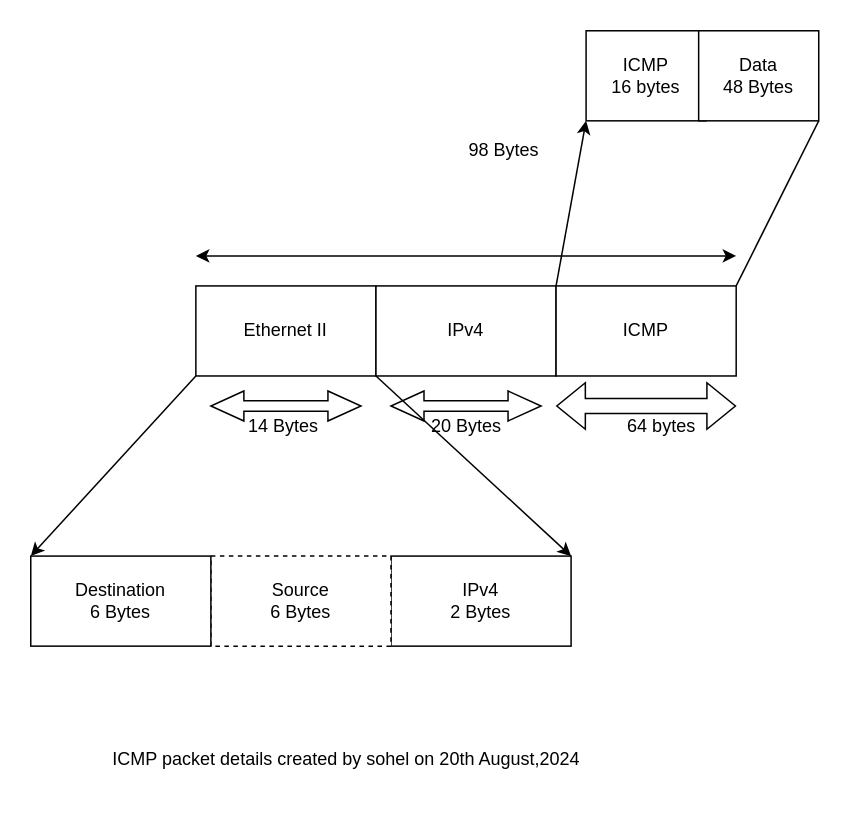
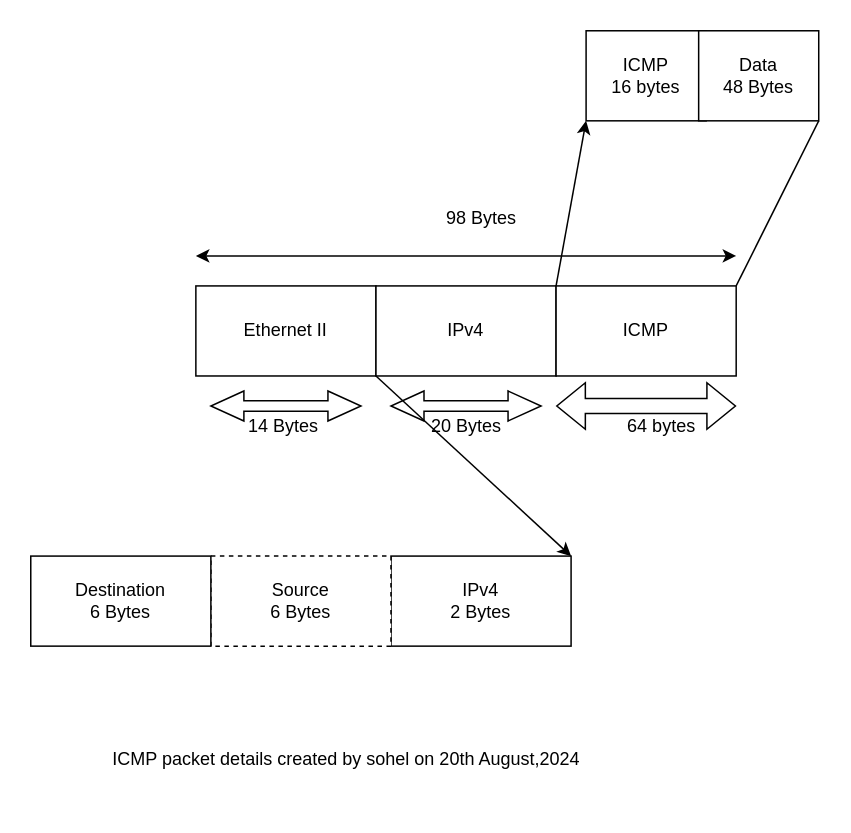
node "98 Bytes": moved (503, 151) -> (481, 218)
edge "Ethernet II" -> "Destination 6 Bytes": removed
